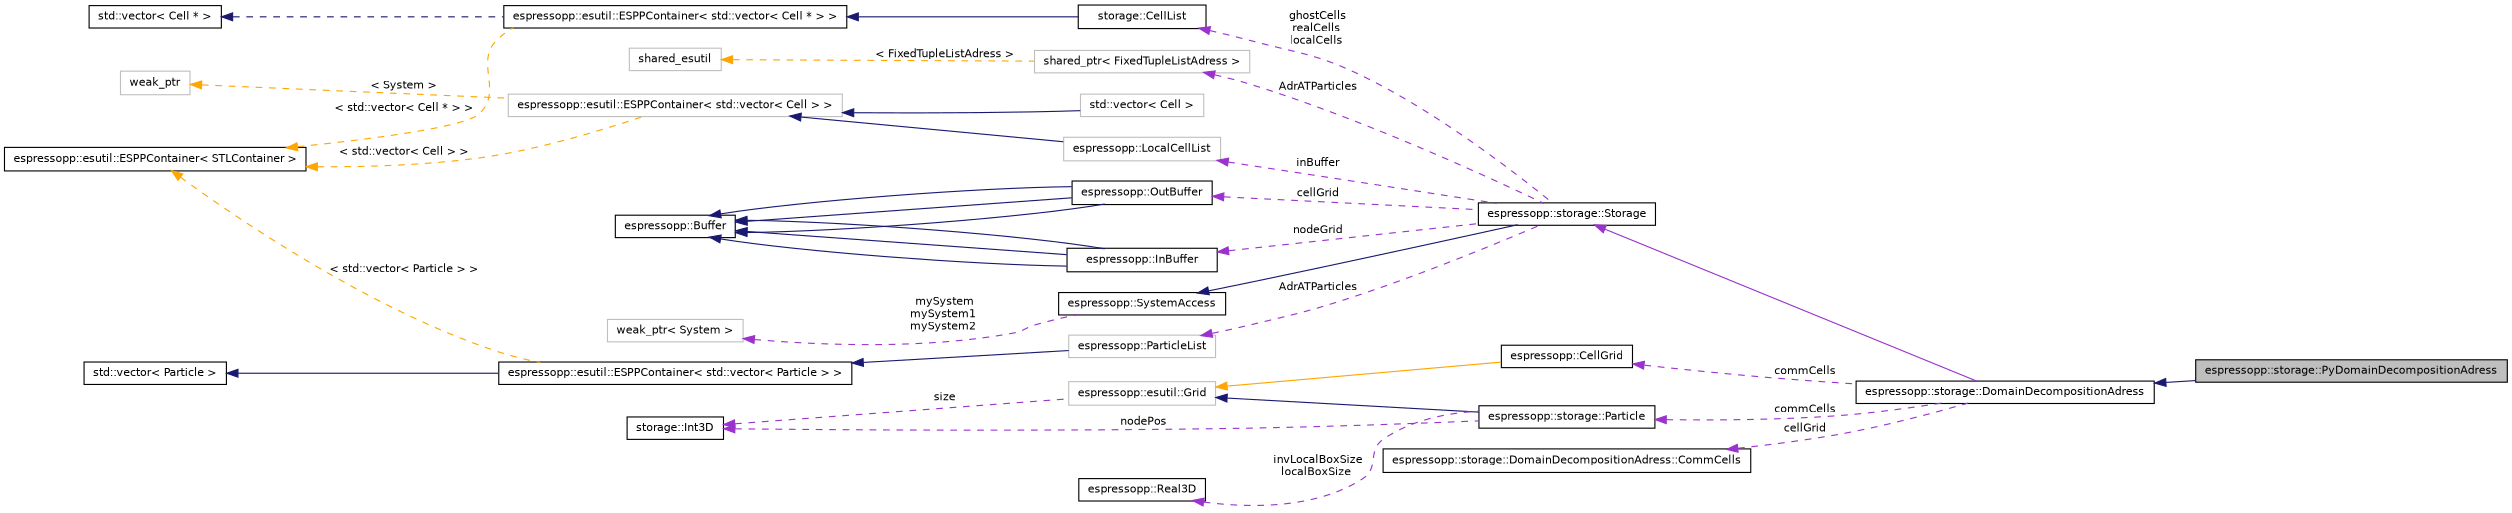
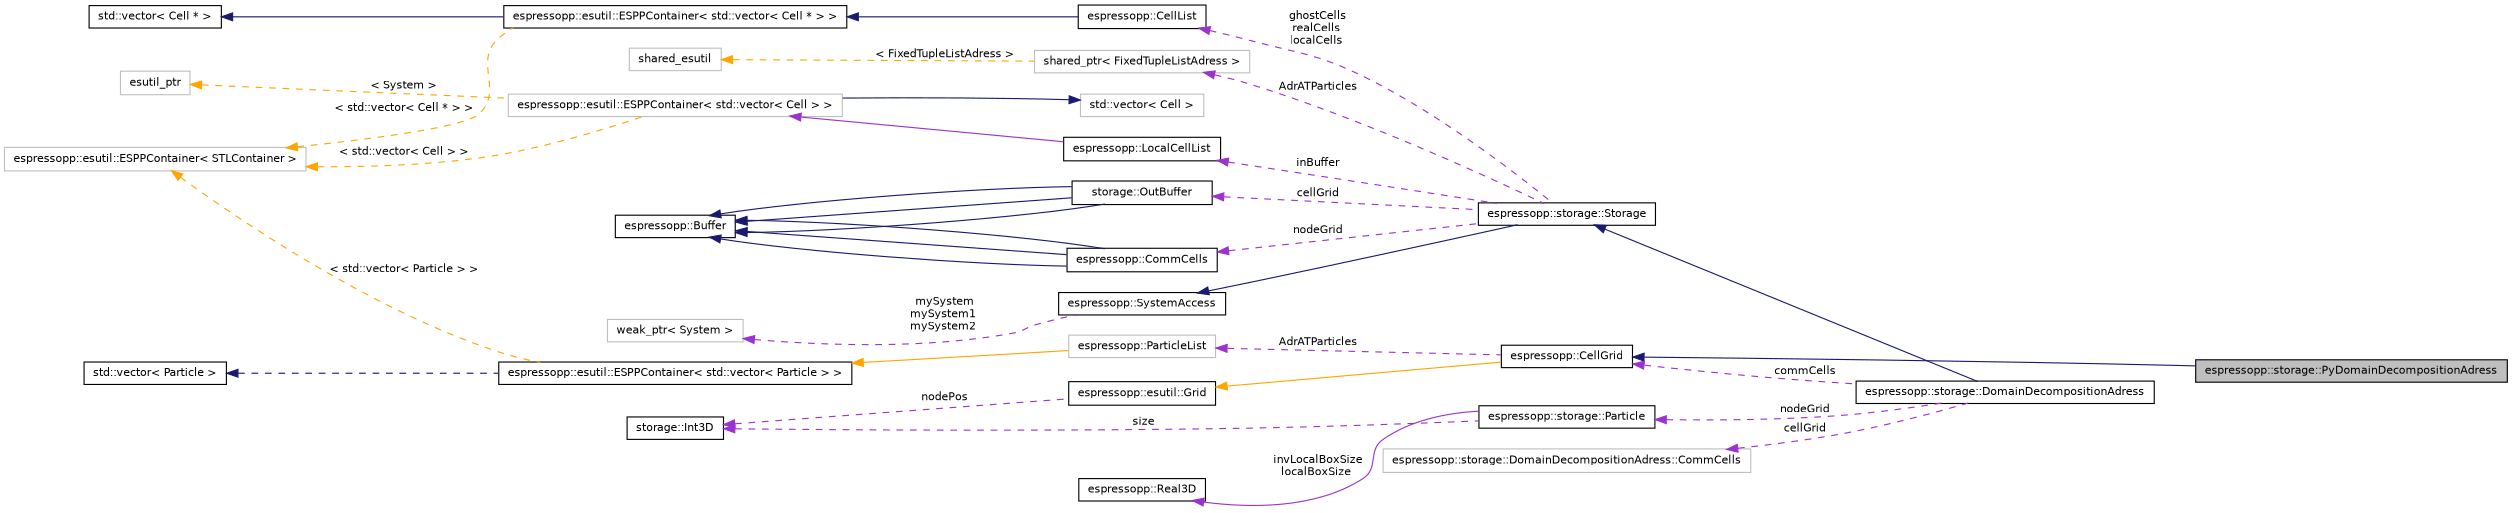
edge "espressopp::esutil::ESPPContainer< std::vector< Cell * > >" -> "std::vector< Cell * >": style dashed -> solid
node "storage::CellList": label "storage::CellList" -> "espressopp::CellList"
node "weak_ptr": label "weak_ptr" -> "esutil_ptr"
edge "std::vector< Cell >" -> "espressopp::esutil::ESPPContainer< std::vector< Cell > >": reversed
edge "espressopp::LocalCellList" -> "espressopp::esutil::ESPPContainer< std::vector< Cell > >": color midnightblue -> darkorchid3
node "espressopp::LocalCellList": color grey75 -> black
node "espressopp::esutil::ESPPContainer< STLContainer >": color black -> grey75
node "espressopp::OutBuffer": label "espressopp::OutBuffer" -> "storage::OutBuffer"
node "espressopp::InBuffer": label "espressopp::InBuffer" -> "espressopp::CommCells"
edge "espressopp::storage::Storage" -> "espressopp::ParticleList": now "espressopp::CellGrid" -> "espressopp::ParticleList"
edge "espressopp::storage::DomainDecompositionAdress" -> "espressopp::storage::Storage": color darkorchid3 -> midnightblue
edge "espressopp::ParticleList" -> "espressopp::esutil::ESPPContainer< std::vector< Particle > >": color midnightblue -> orange
edge "espressopp::esutil::ESPPContainer< std::vector< Particle > >" -> "std::vector< Particle >": style solid -> dashed
edge "espressopp::storage::PyDomainDecompositionAdress" -> "espressopp::storage::DomainDecompositionAdress": now "espressopp::storage::PyDomainDecompositionAdress" -> "espressopp::CellGrid"
node "espressopp::esutil::Grid": color grey75 -> black
edge "espressopp::esutil::Grid" -> "storage::Int3D": label " size" -> " nodePos"
edge "espressopp::storage::Particle" -> "espressopp::esutil::Grid": removed
edge "espressopp::storage::DomainDecompositionAdress" -> "espressopp::storage::Particle": label " commCells" -> " nodeGrid"
edge "espressopp::storage::Particle" -> "storage::Int3D": label " nodePos" -> " size"
node "espressopp::storage::DomainDecompositionAdress::CommCells": color black -> grey75
edge "espressopp::storage::Particle" -> "espressopp::Real3D": style dashed -> solid
